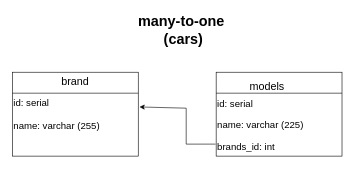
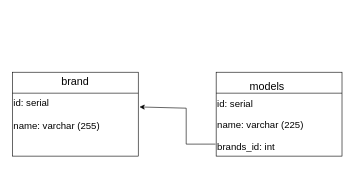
node "many-to-one (cars)": removed
